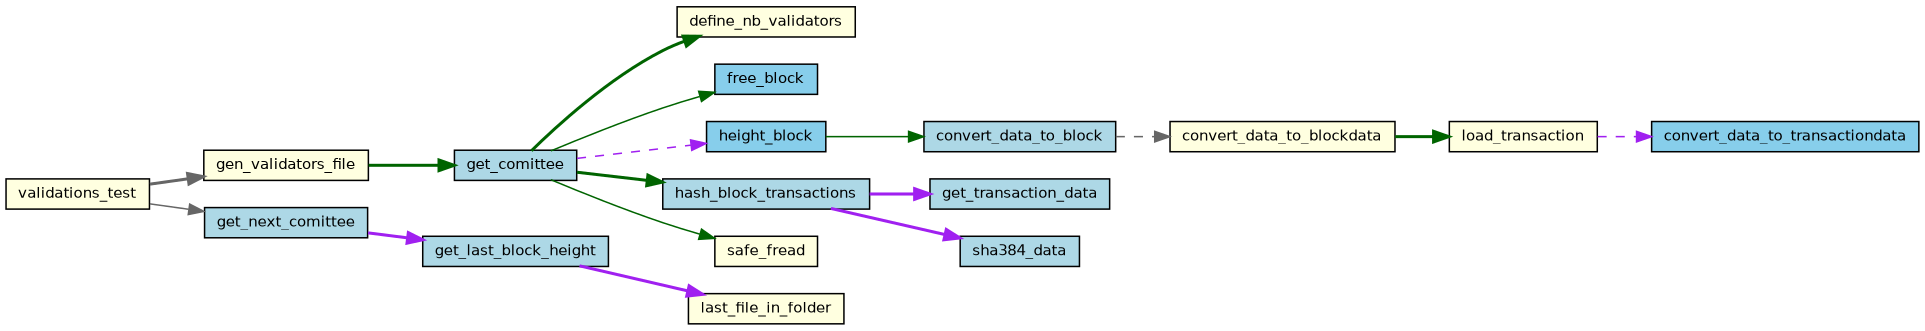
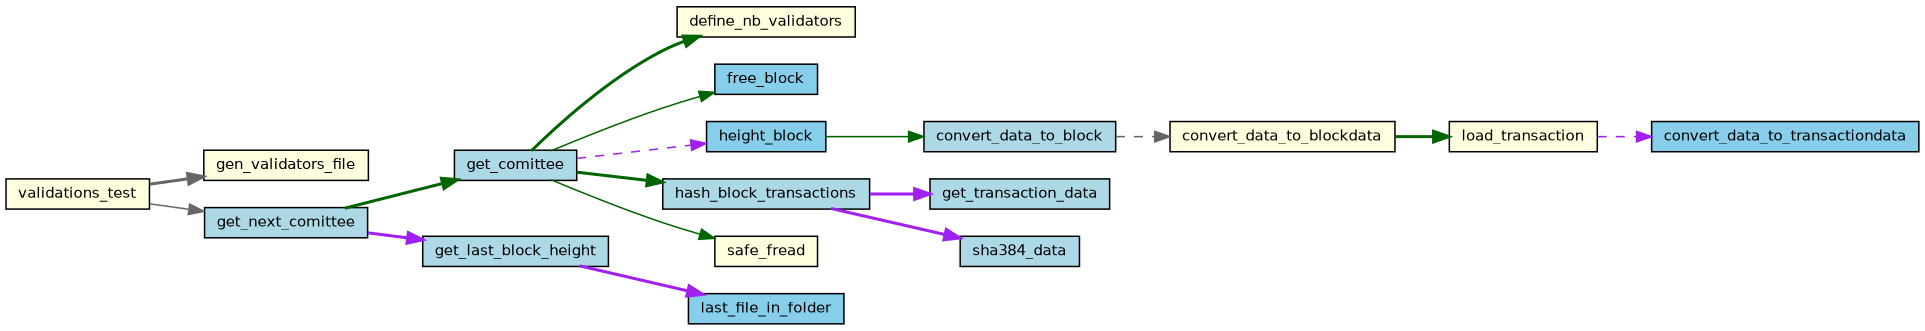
edge "gen_validators_file" -> "get_comittee": now "get_next_comittee" -> "get_comittee"
node "last_file_in_folder": fillcolor lightyellow -> skyblue
